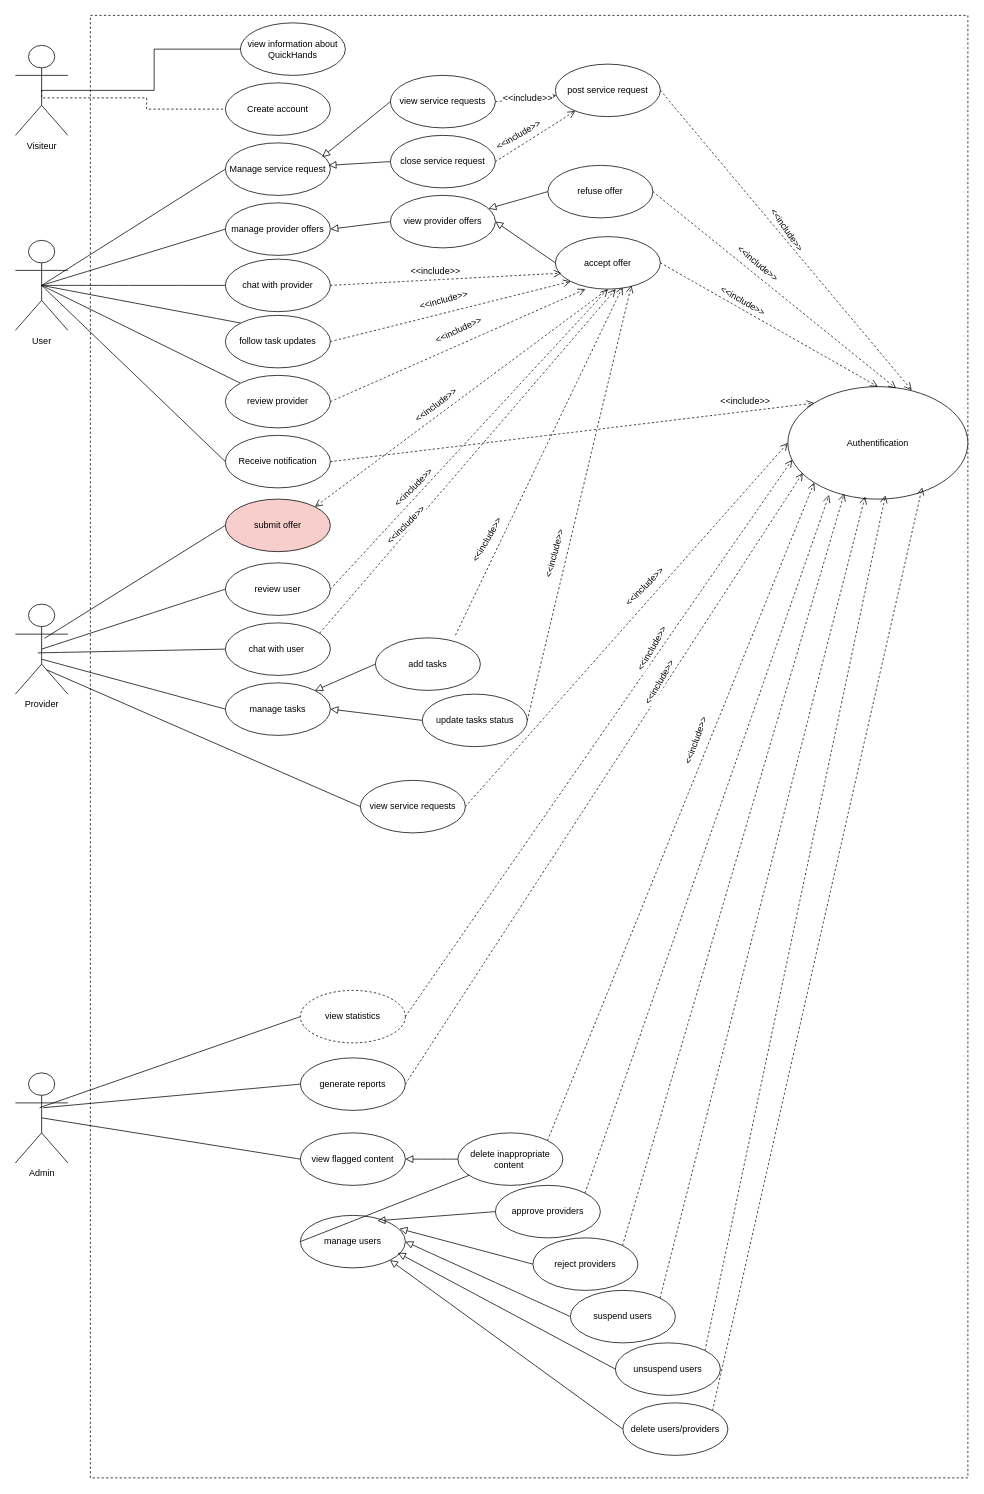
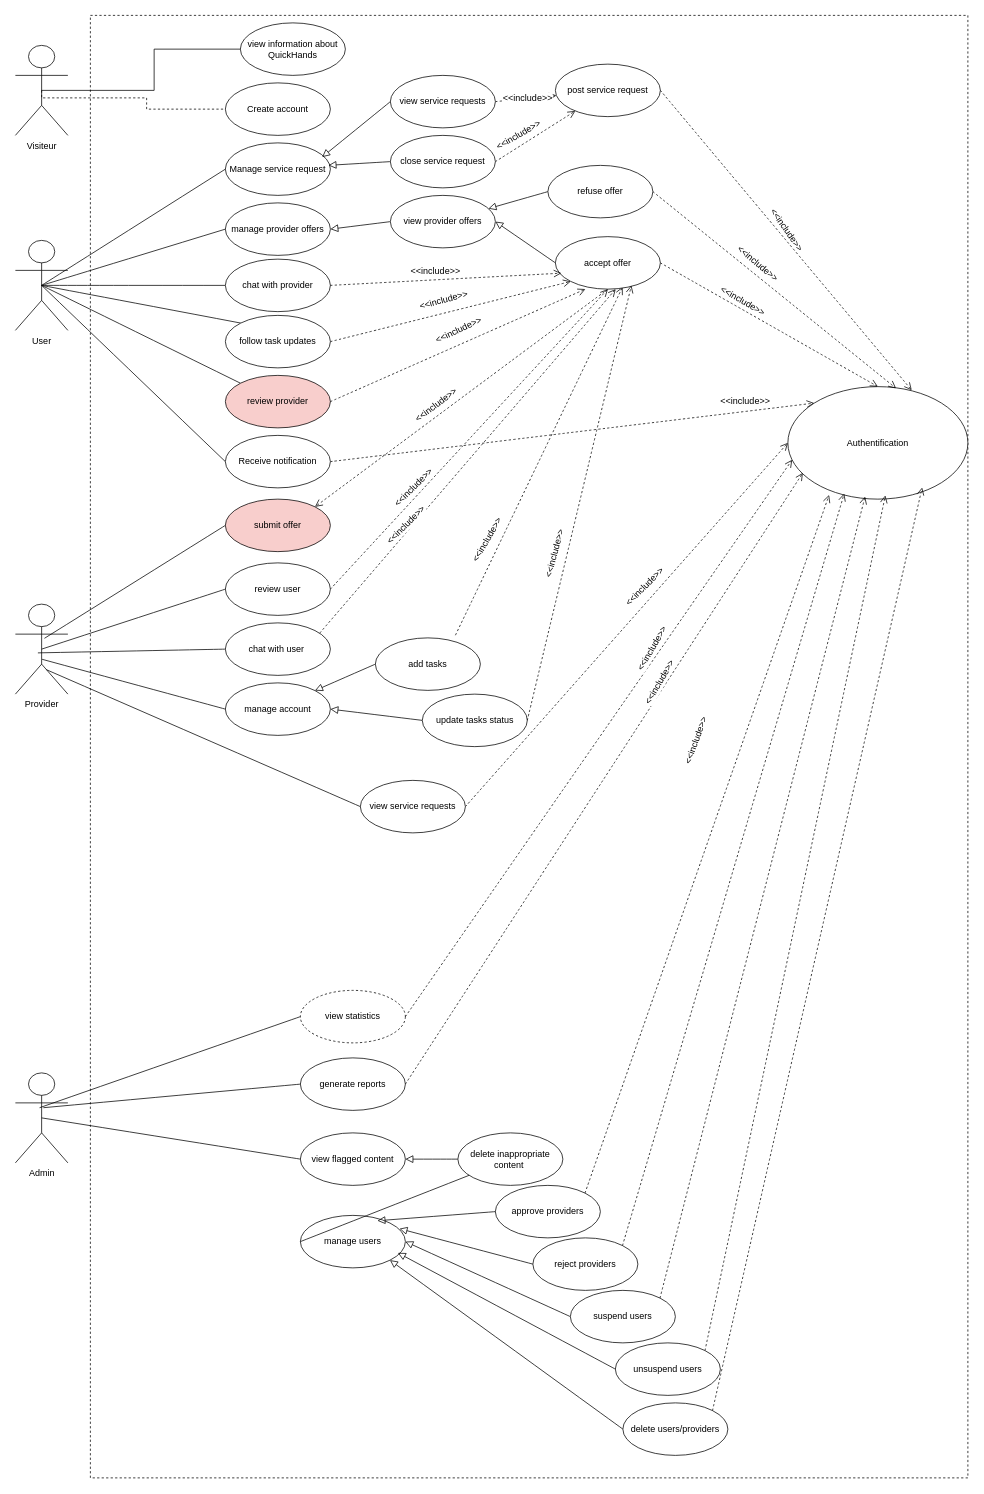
node "review provider": fillcolor #ffffff -> #f8cecc
node "manage tasks": label "manage tasks" -> "manage account"
edge "delete inappropriate content" -> "Authentification": removed
